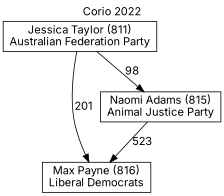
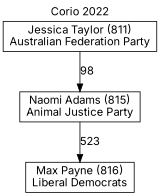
edge "Jessica Taylor (811) Australian Federation Party" -> "Max Payne (816) Liberal Democrats": removed, label "201"
